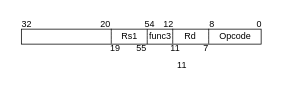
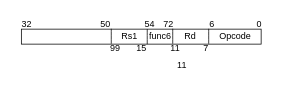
node "20": label "20" -> "50"
node "12": label "12" -> "72"
node "8": label "8" -> "6"
node "func3": label "func3" -> "func6"
node "19": label "19" -> "99"
node "55": label "55" -> "15"
